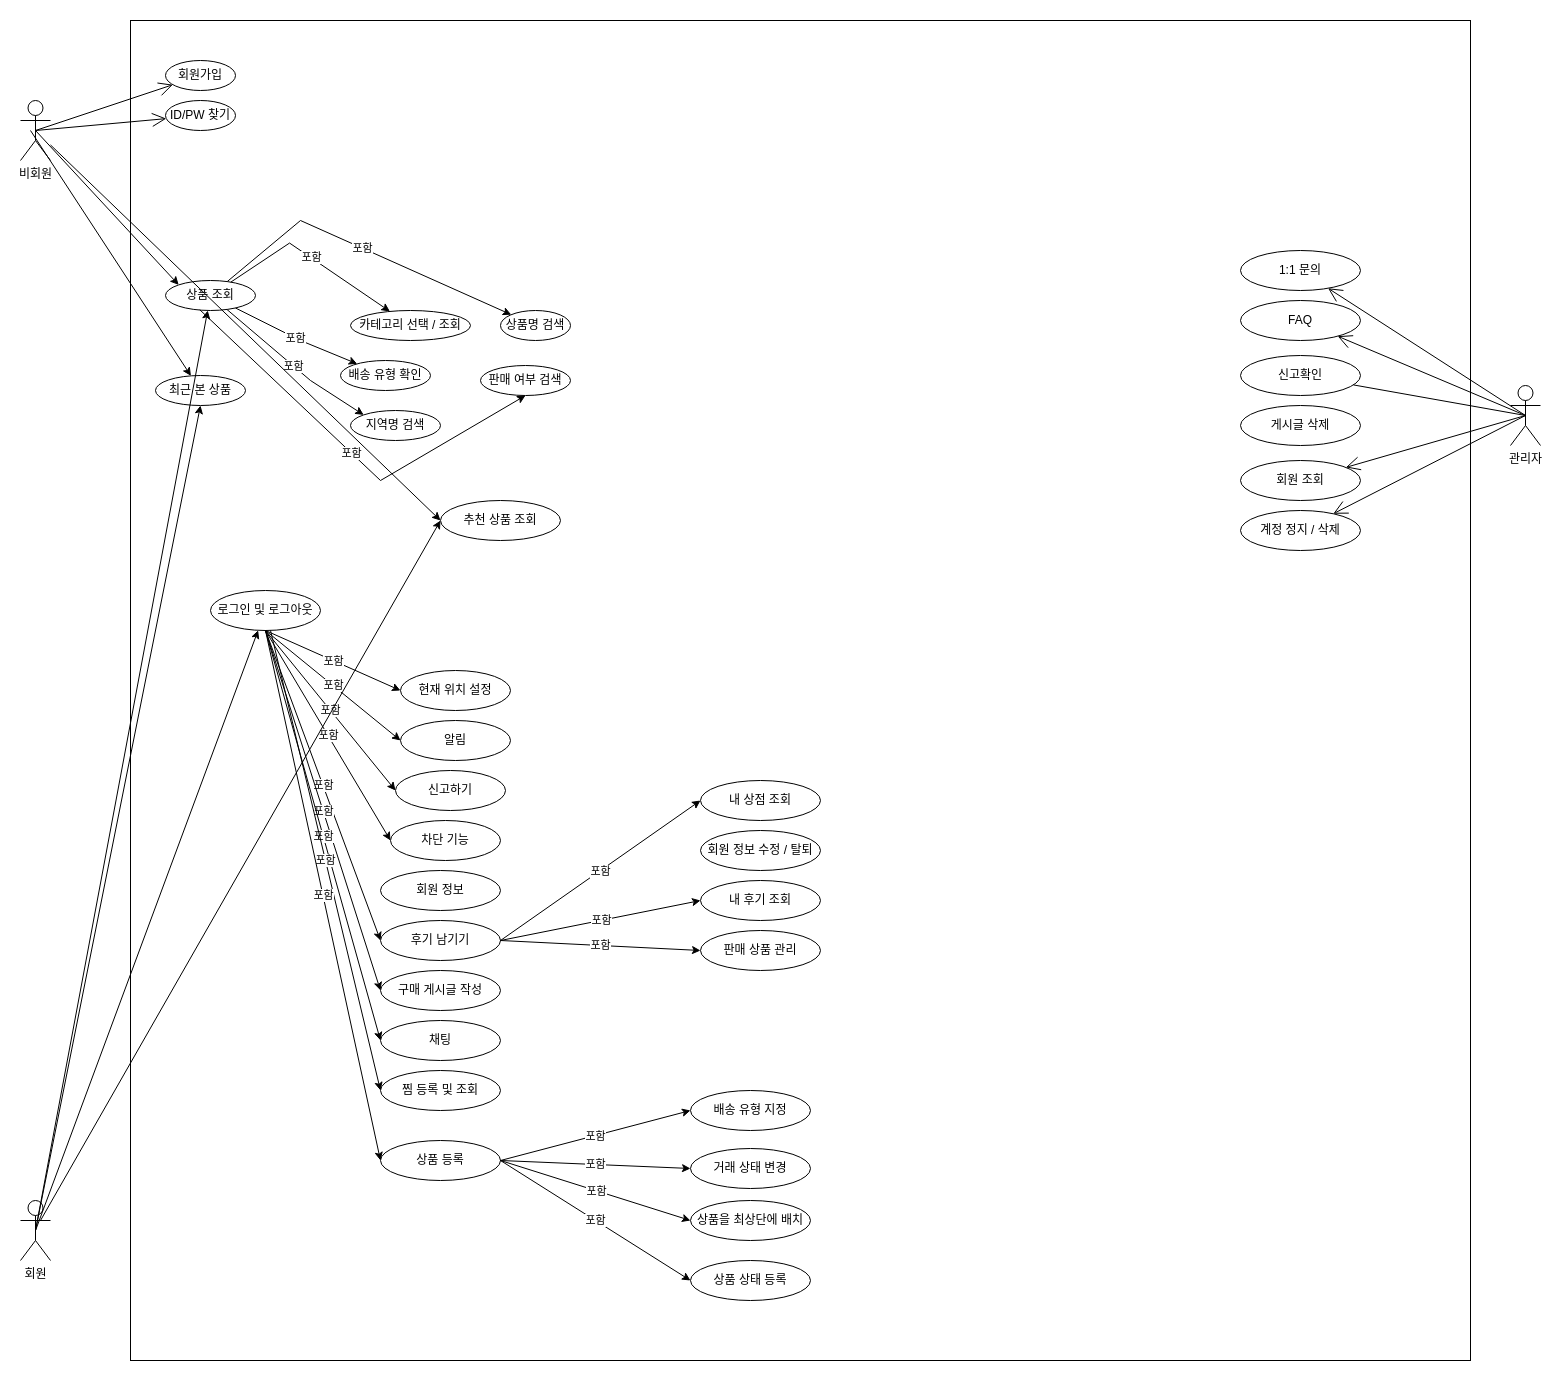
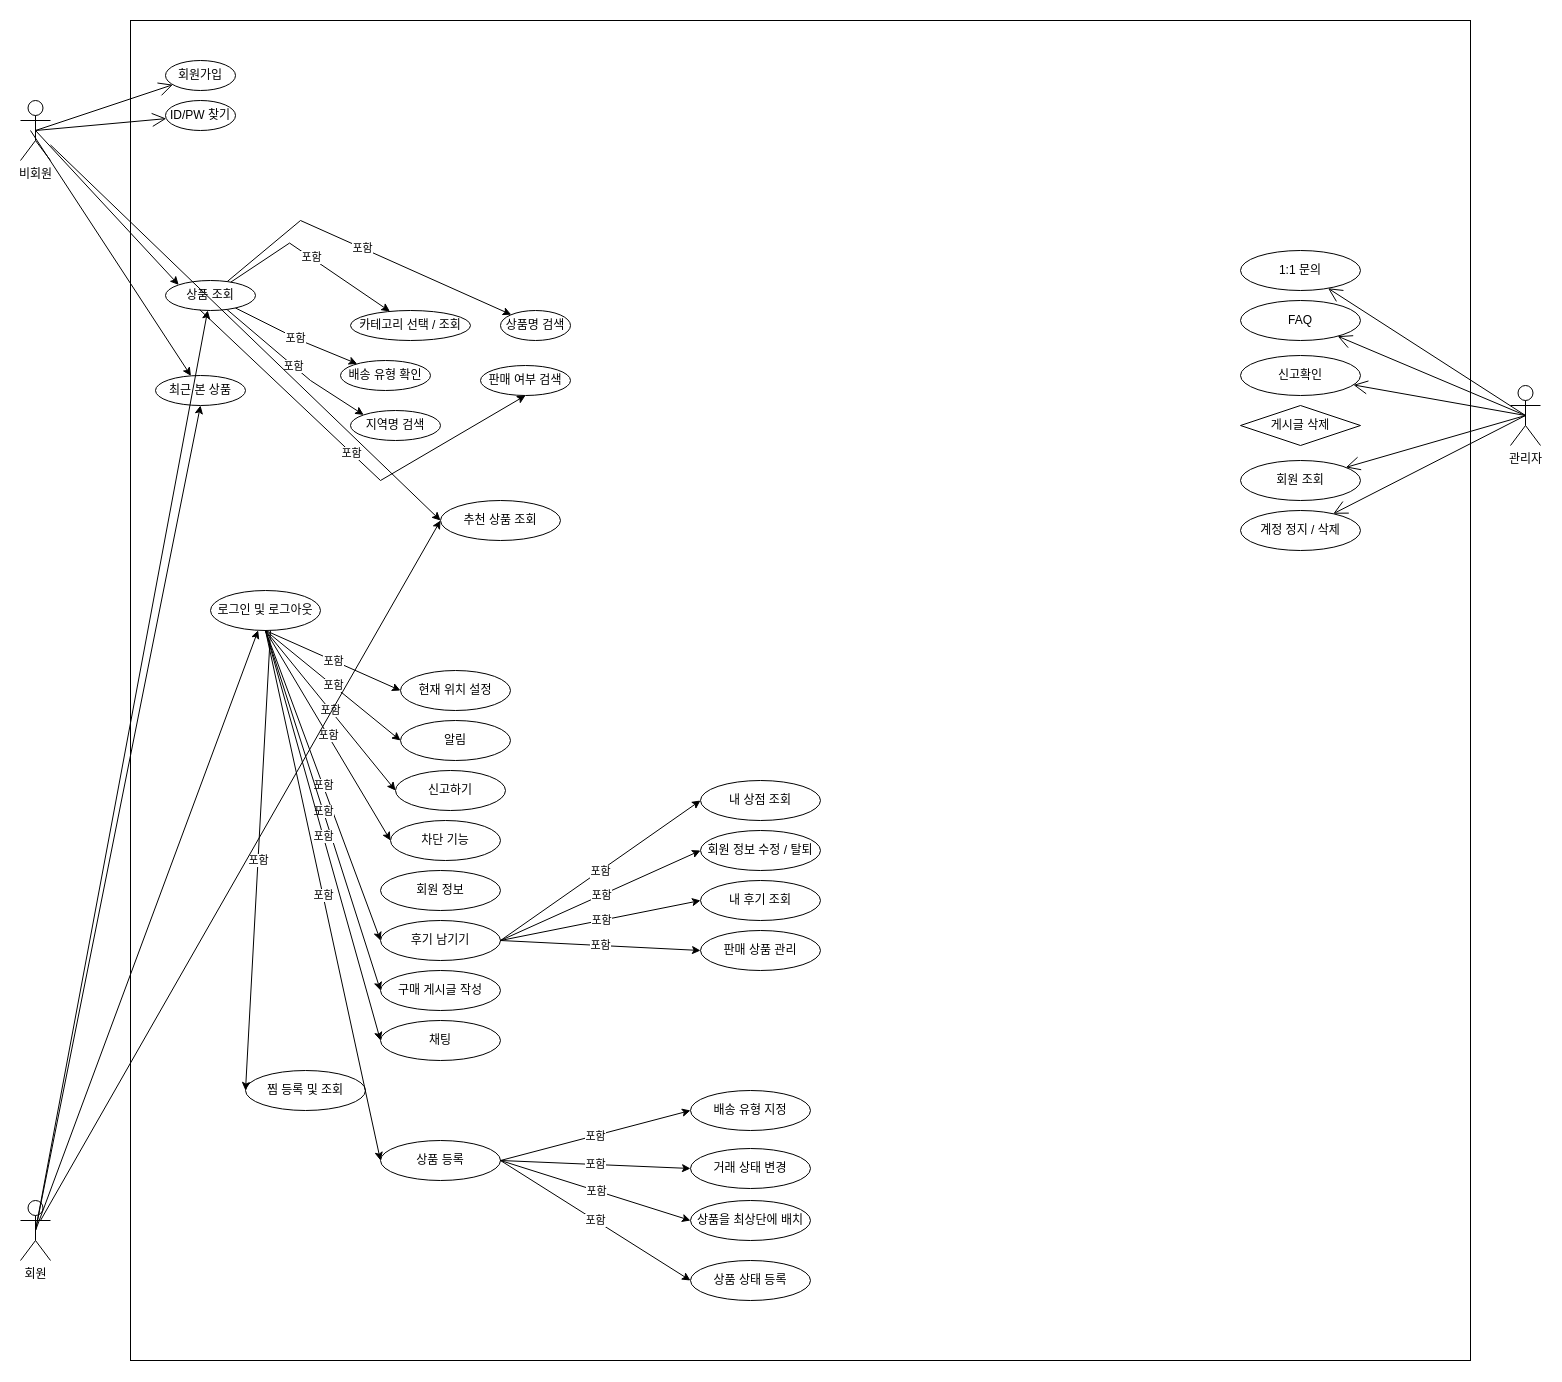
edge "신고확인" -- "관리자": arrowhead none -> open
node "게시글 삭제": shape ellipse -> diamond
edge "후기 남기기" -> "회원 정보 수정 / 탈퇴": added, label "포함"
node "찜 등록 및 조회": moved (441, 1091) -> (306, 1091)
